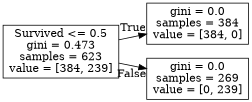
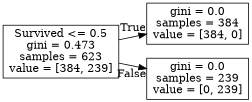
node "gini = 0.0 samples = 269 value = [0, 239]": label "gini = 0.0 samples = 269 value = [0, 239]" -> "gini = 0.0 samples = 239 value = [0, 239]"
